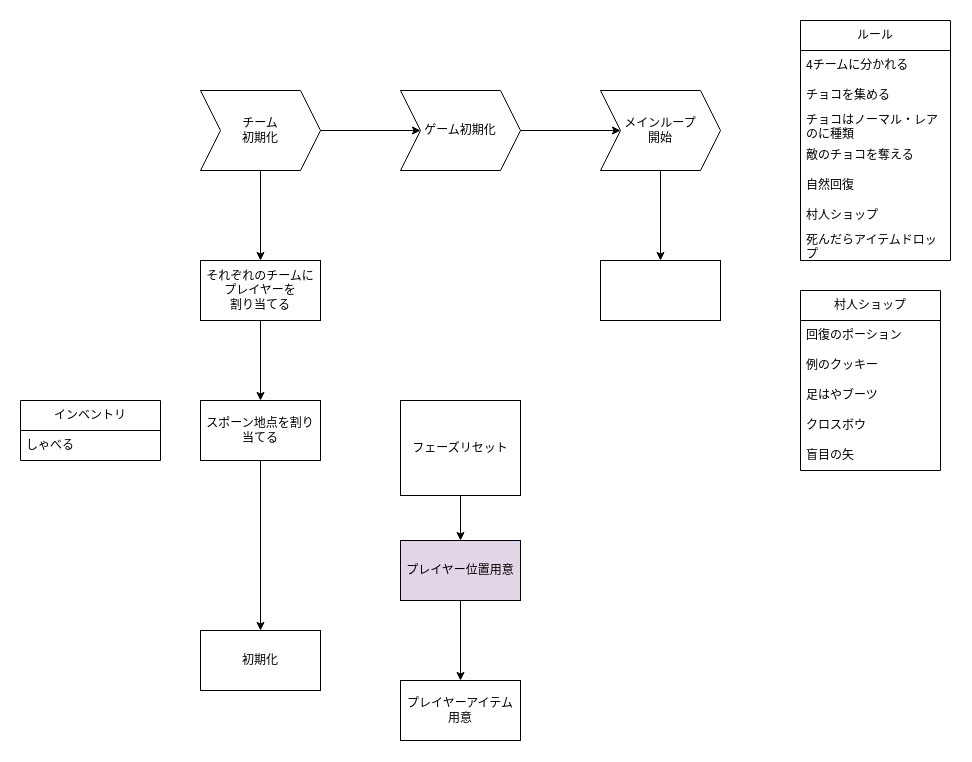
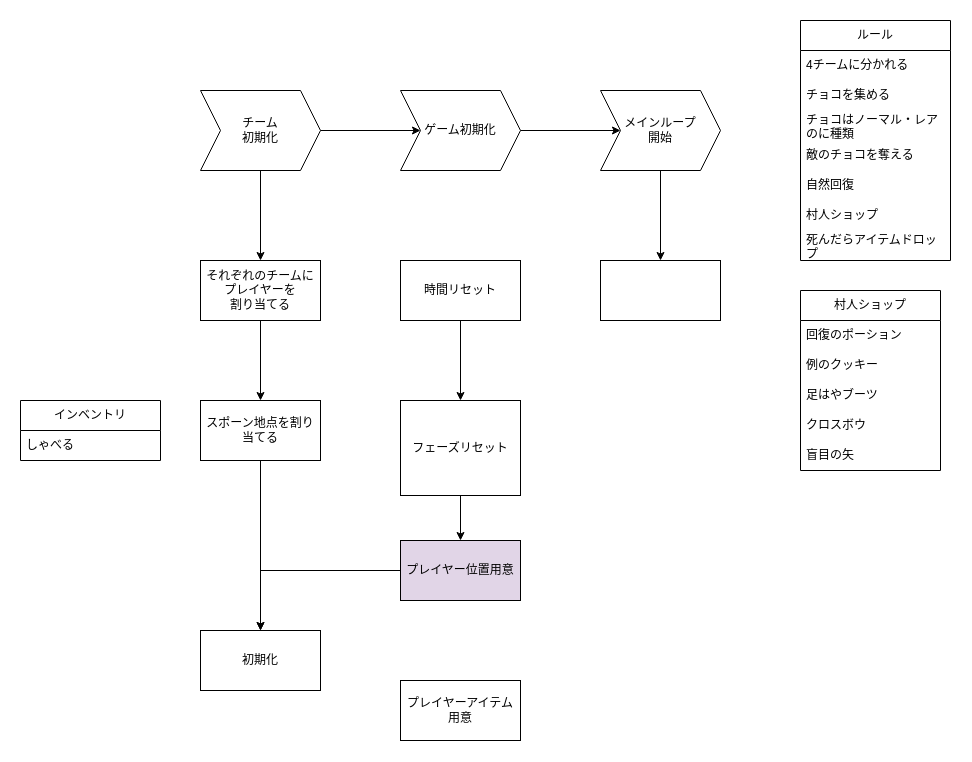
node "時間リセット": added
edge "時間リセット" -> "フェーズリセット": added
edge "プレイヤー位置用意" -> "プレイヤーアイテム 用意": now "プレイヤー位置用意" -> "初期化"
